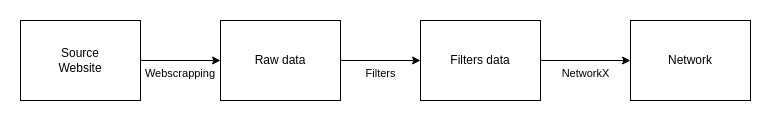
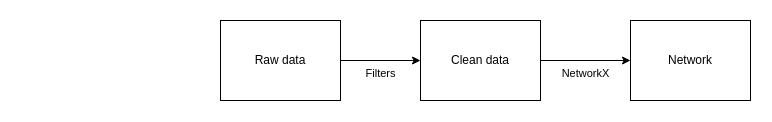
node "Source Website": removed
edge "Source Website" -> "Raw data": removed, label "Webscrapping"
node "Filters data": label "Filters data" -> "Clean data"
